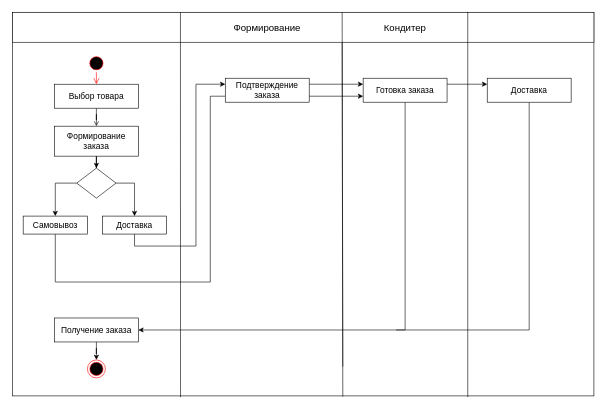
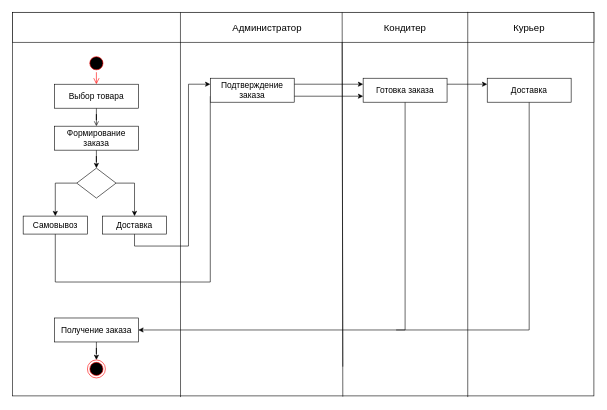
node "Формирование": label "Формирование" -> "Администратор"
node "Курьер": added
node "Подтверждение заказа": moved (267, 90) -> (252, 90)
node "Формирование заказа": size 84x30 -> 84x24
